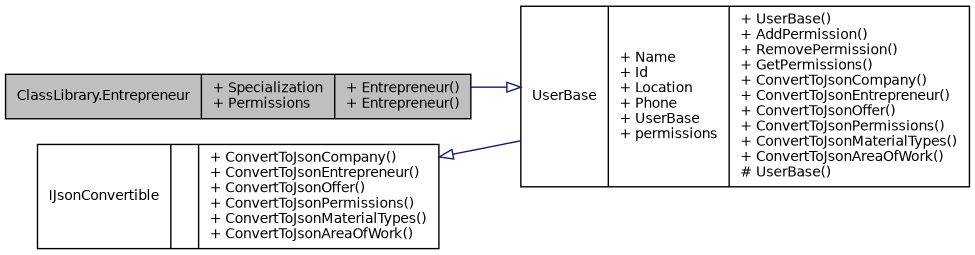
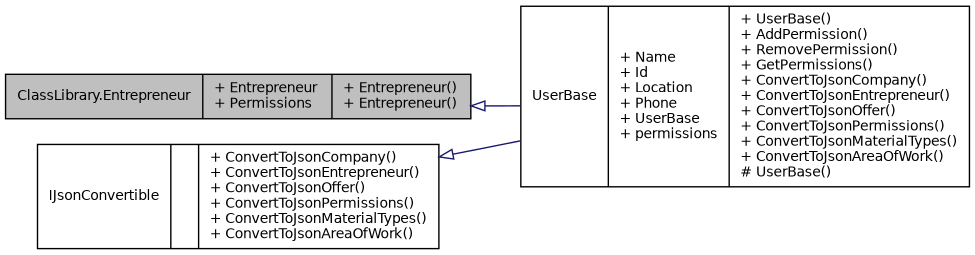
edge "ClassLibrary.Entrepreneur" -> "UserBase": reversed
node "ClassLibrary.Entrepreneur": text "+ Specialization" -> "+ Entrepreneur"
